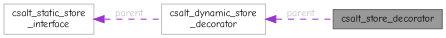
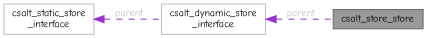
node "csalt_dynamic_store _decorator": label "csalt_dynamic_store _decorator" -> "csalt_dynamic_store _interface"
node "csalt_store_decorator": label "csalt_store_decorator" -> "csalt_store_store"
